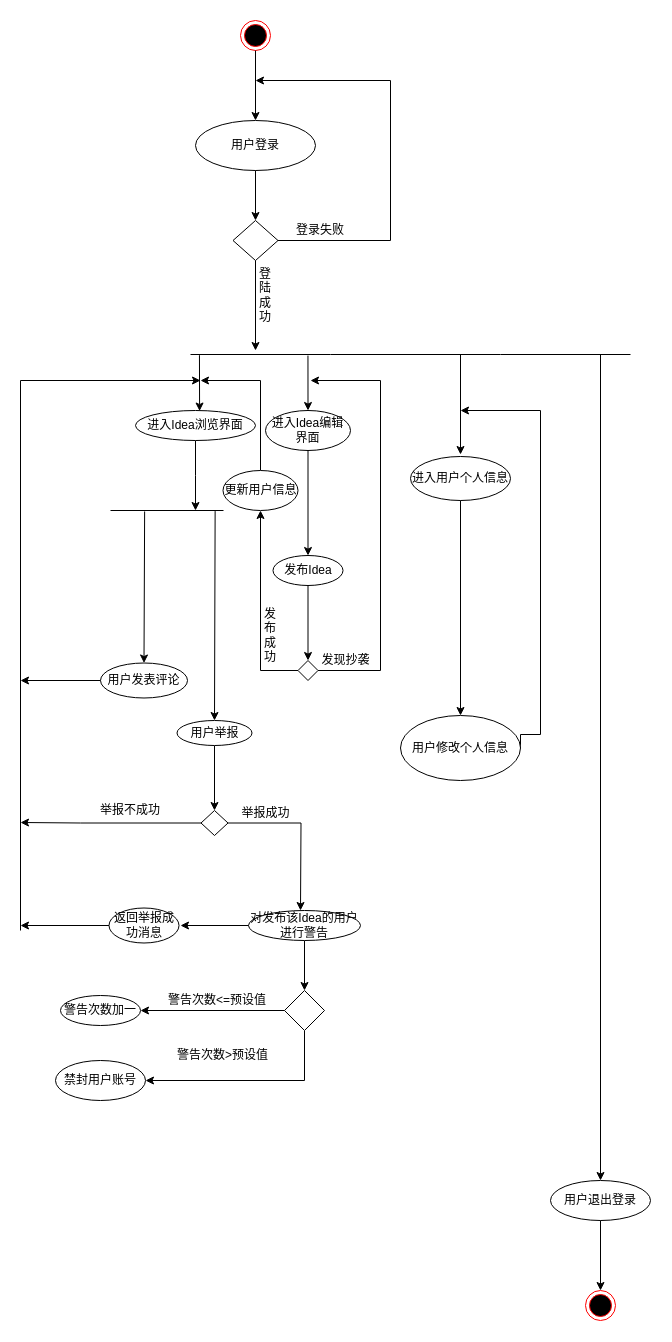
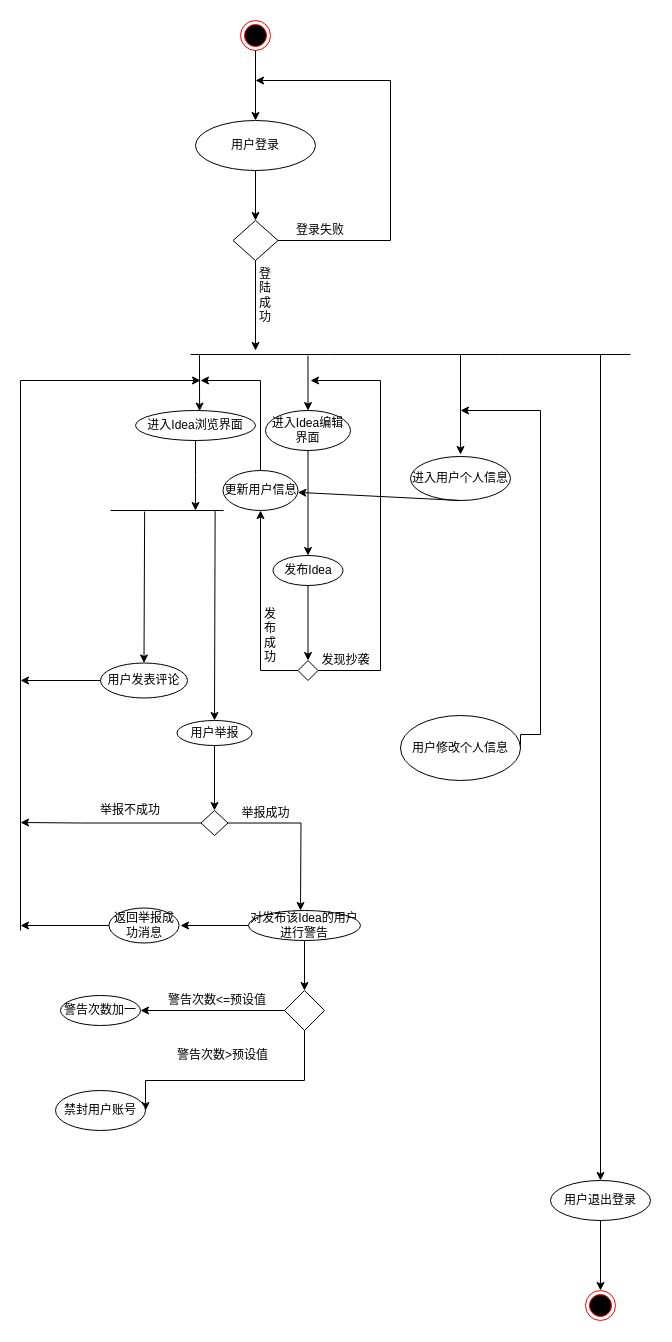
edge "进入用户个人信息" -> "用户修改个人信息": now "进入用户个人信息" -> "更新用户信息"
node "禁封用户账号": moved (101, 1081) -> (101, 1111)
